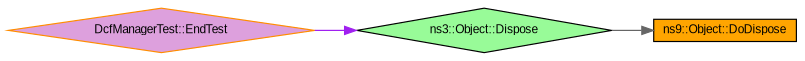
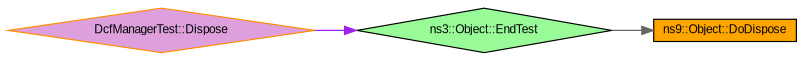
node "DcfManagerTest::EndTest": label "DcfManagerTest::EndTest" -> "DcfManagerTest::Dispose"
node "ns3::Object::Dispose": label "ns3::Object::Dispose" -> "ns3::Object::EndTest"
